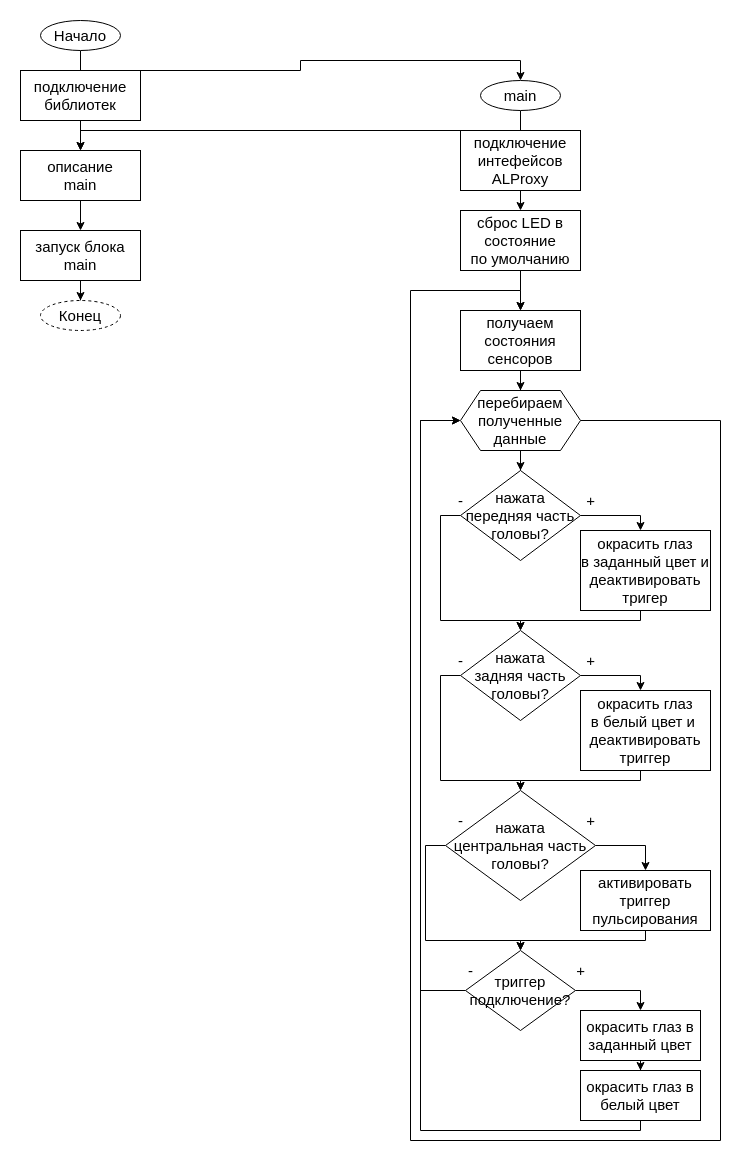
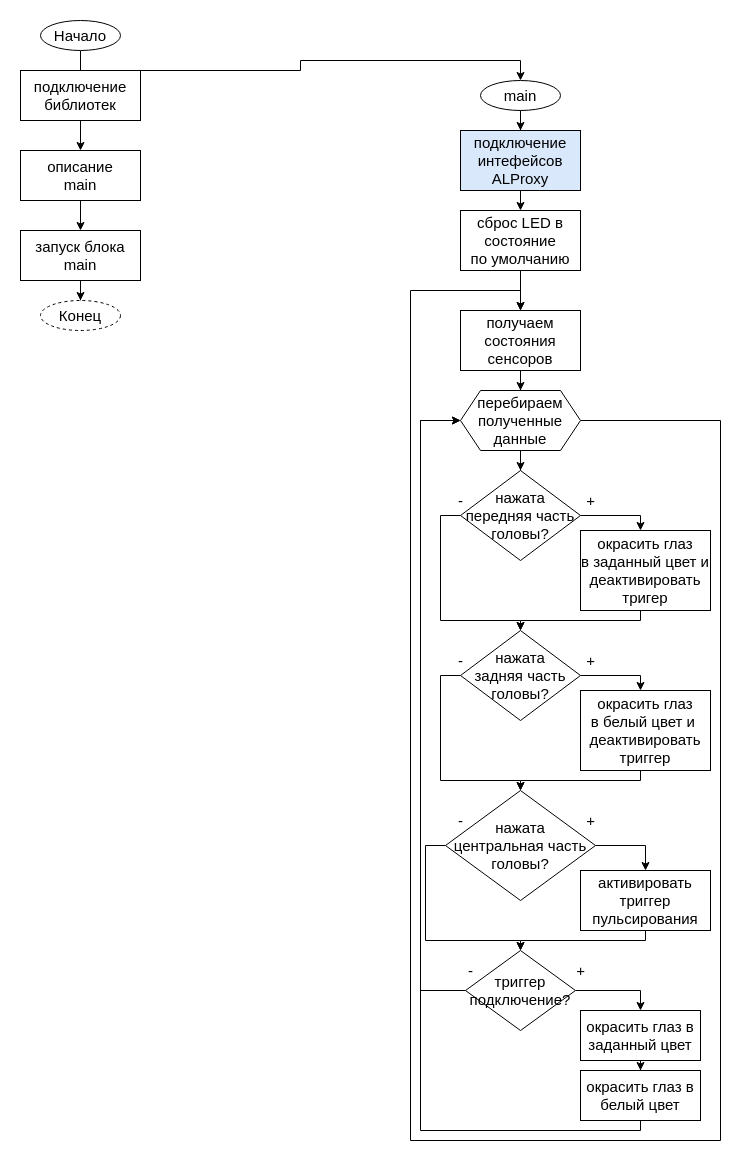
edge "main" -> "описание main": now "main" -> "подключение интефейсов ALProxy"
node "подключение интефейсов ALProxy": fillcolor #ffffff -> #dae8fc
